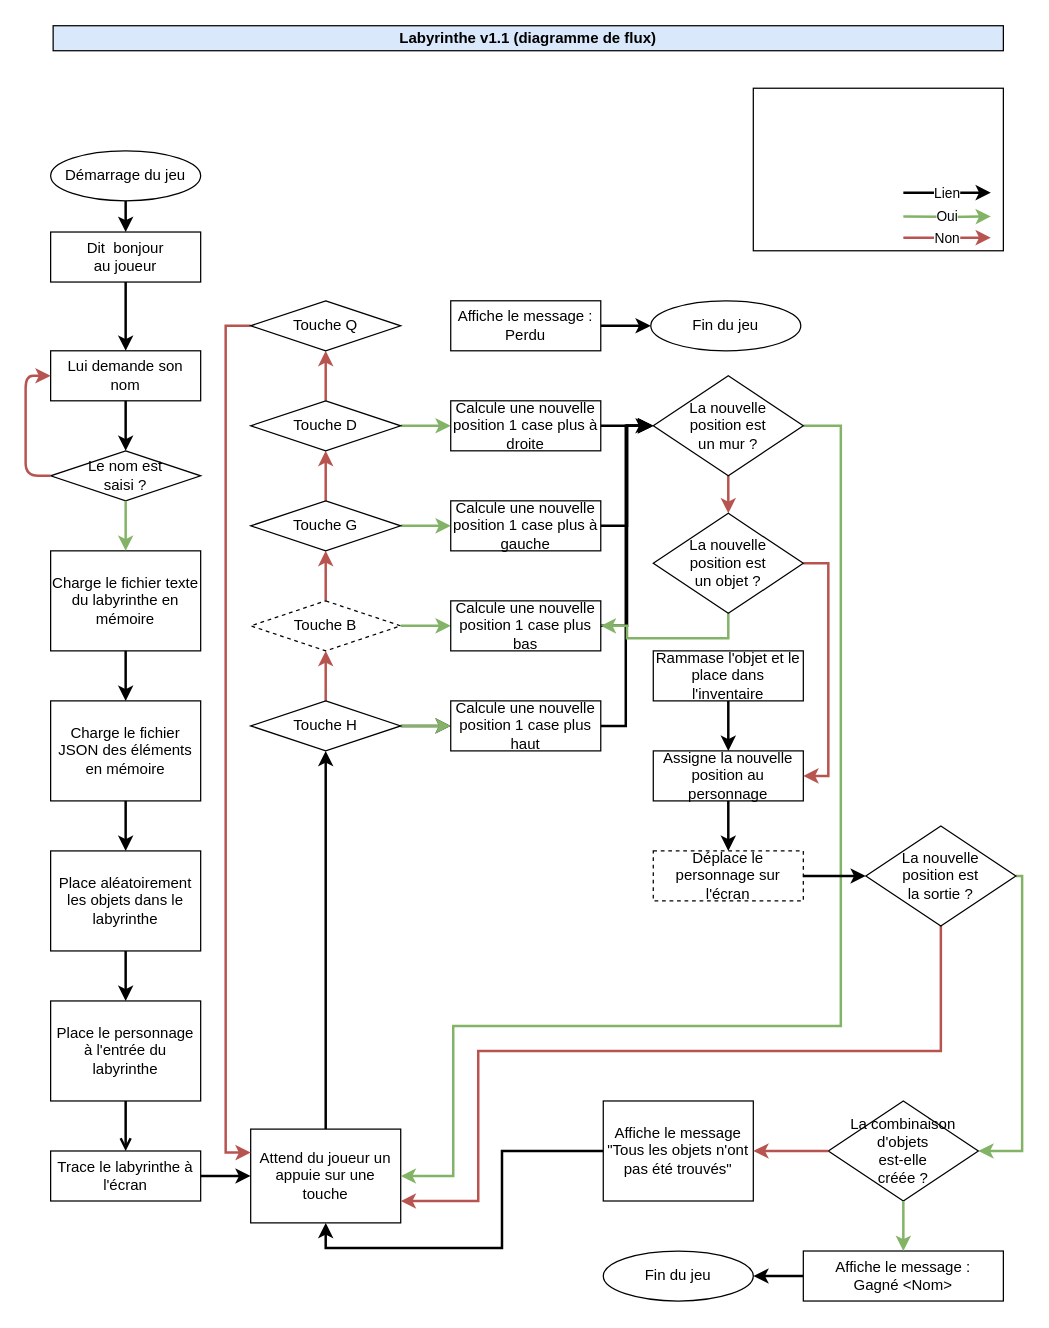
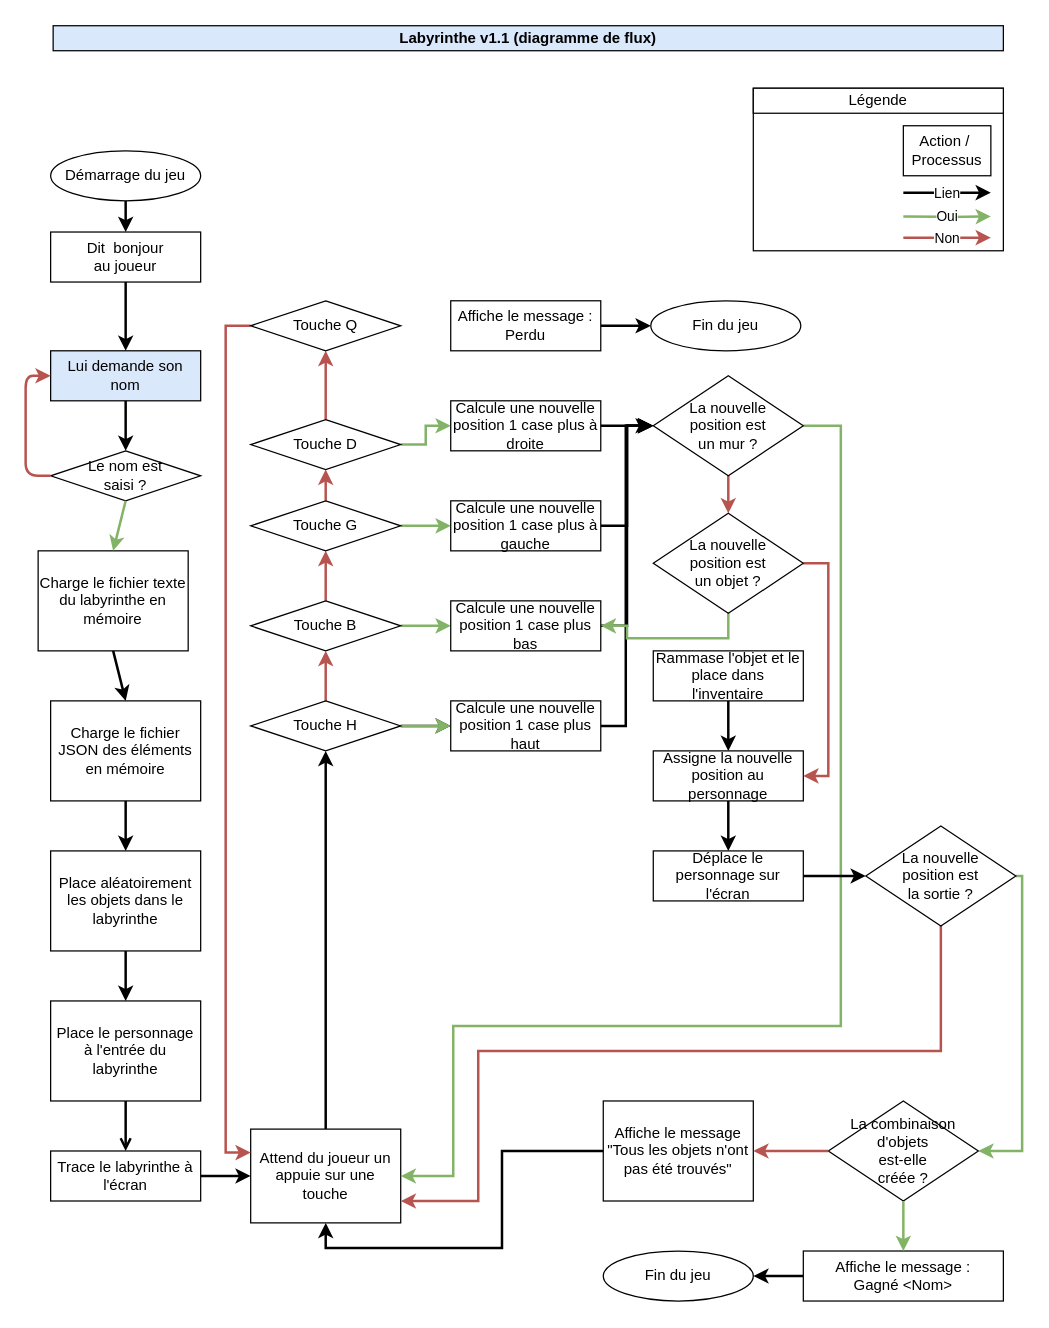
node "Légende": added
node "Action / Processus": added
node "Lui demande son nom": fillcolor #ffffff -> #dae8fc
node "Touche D": moved (326, 426) -> (326, 444)
node "Charge le fichier texte du labyrinthe en mémoire": moved (126, 601) -> (113, 601)
node "Touche B": style dashed -> solid
node "Déplace le personnage sur l'écran": style dashed -> solid
